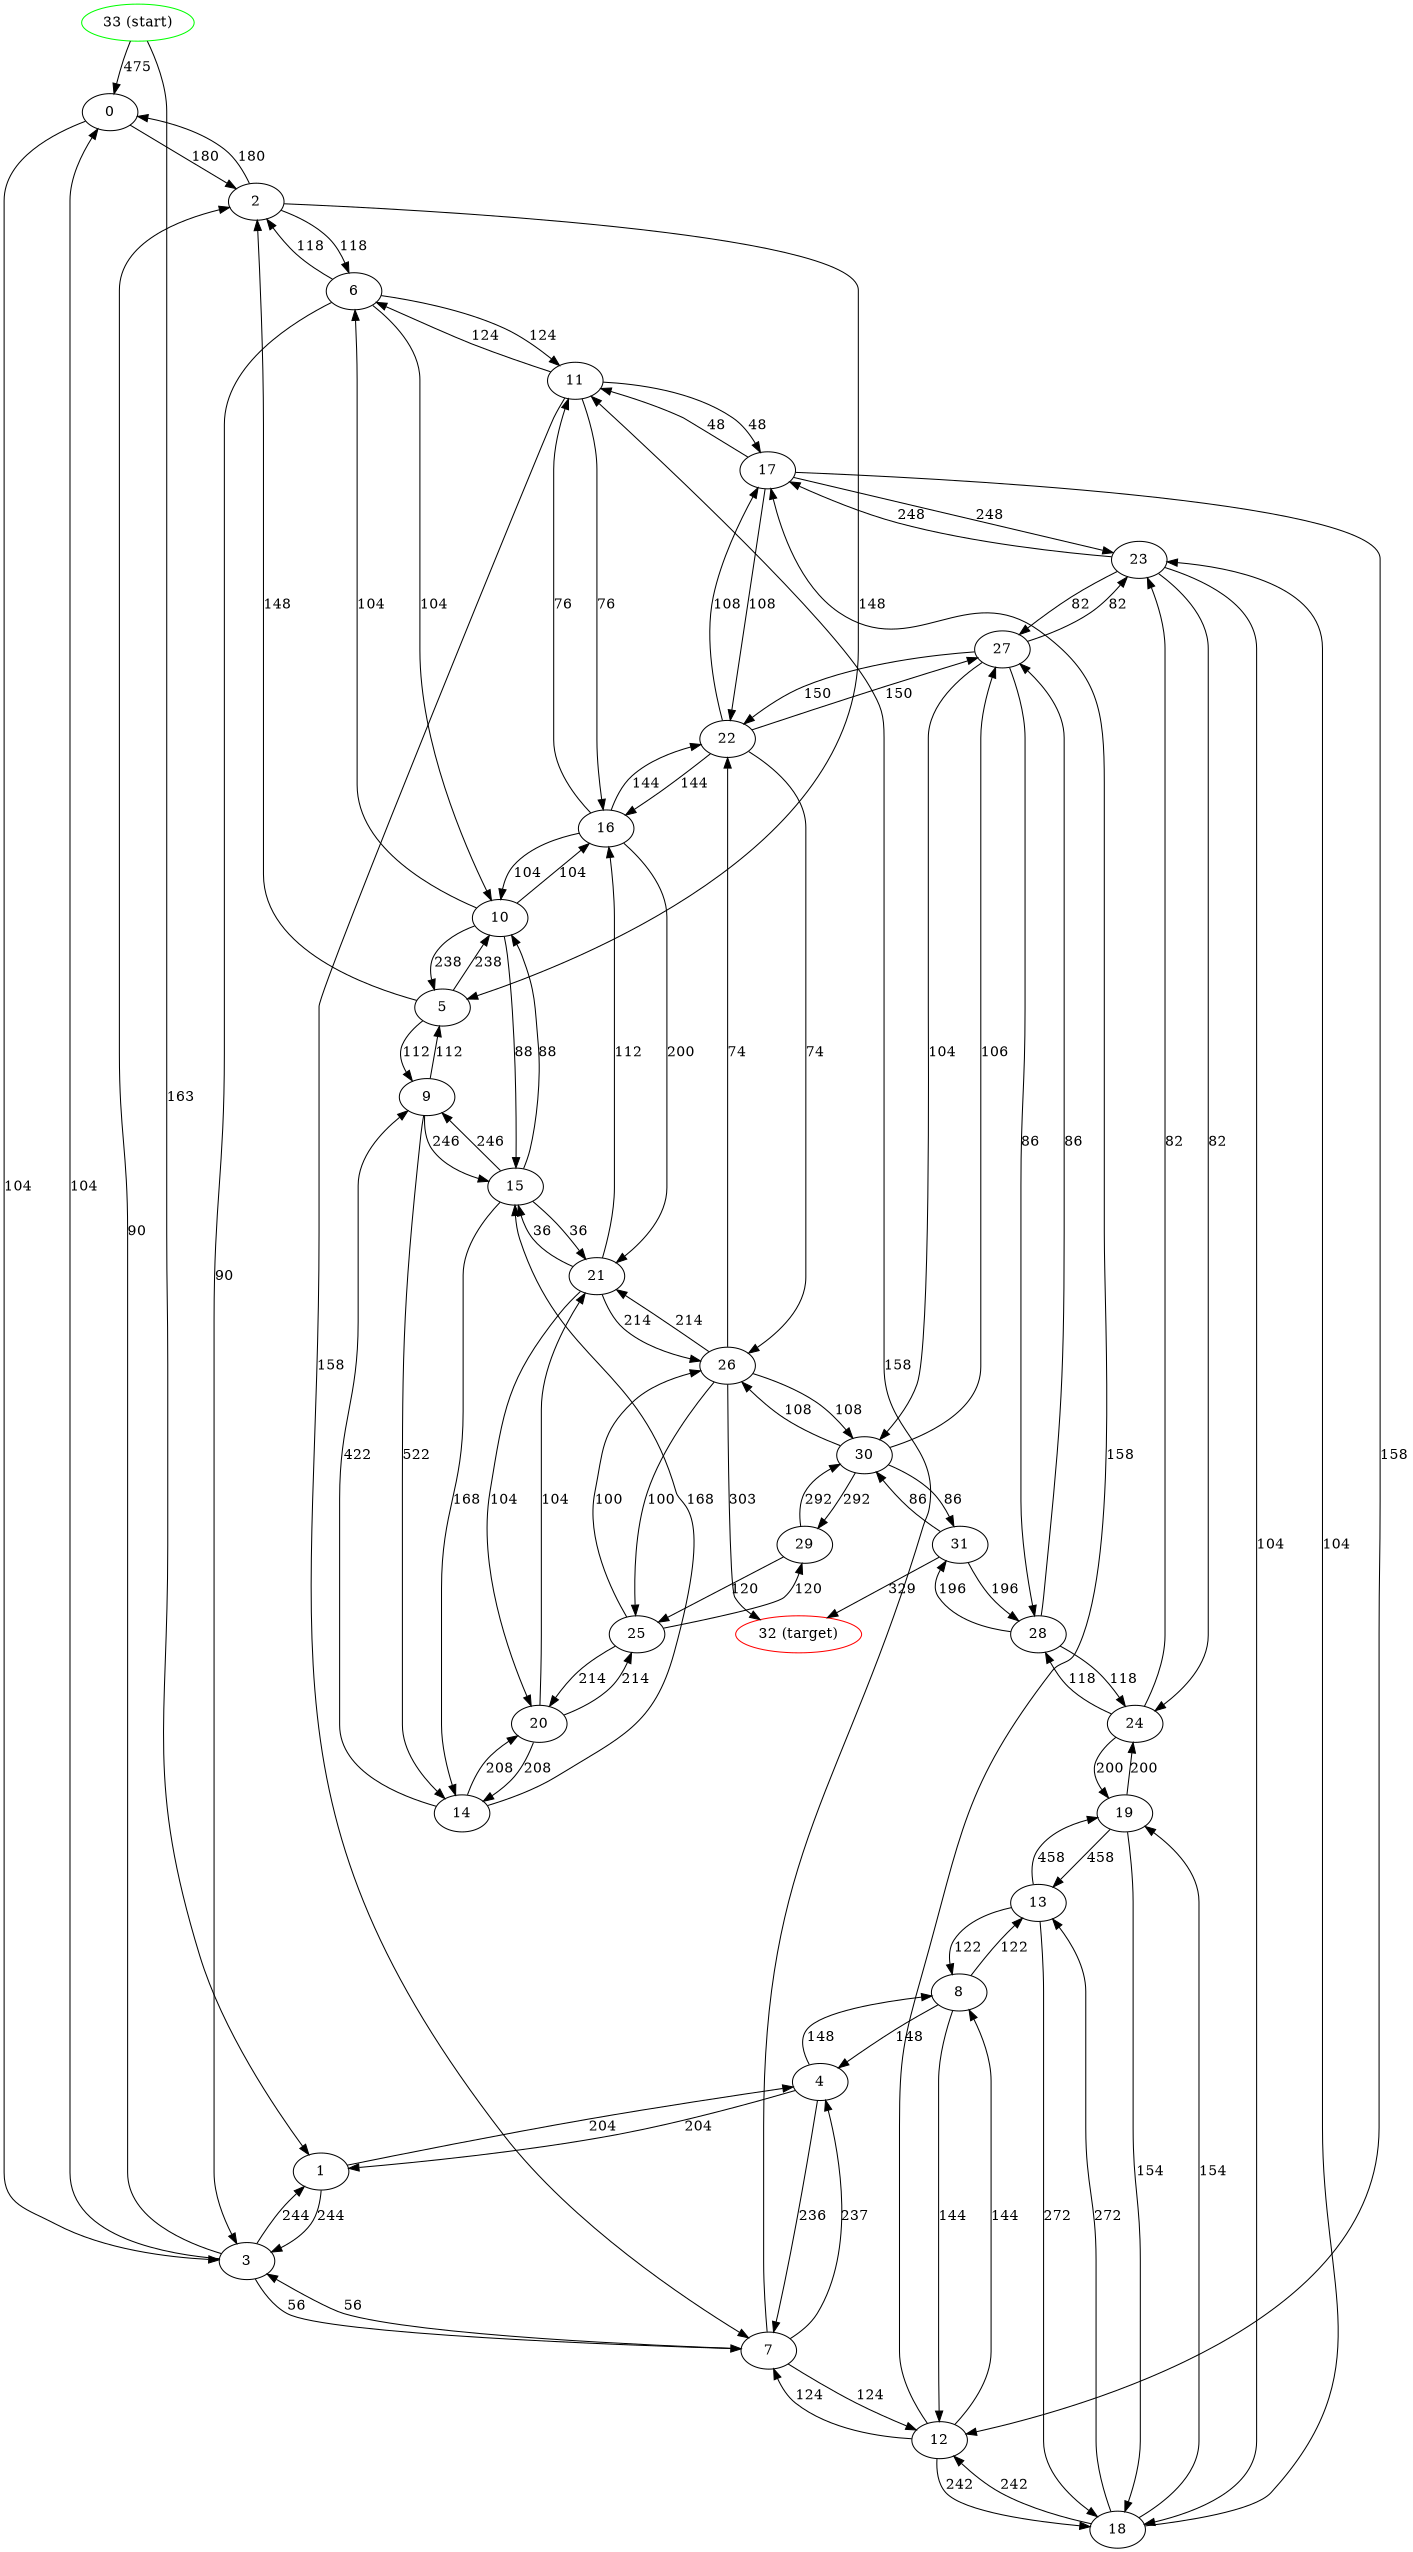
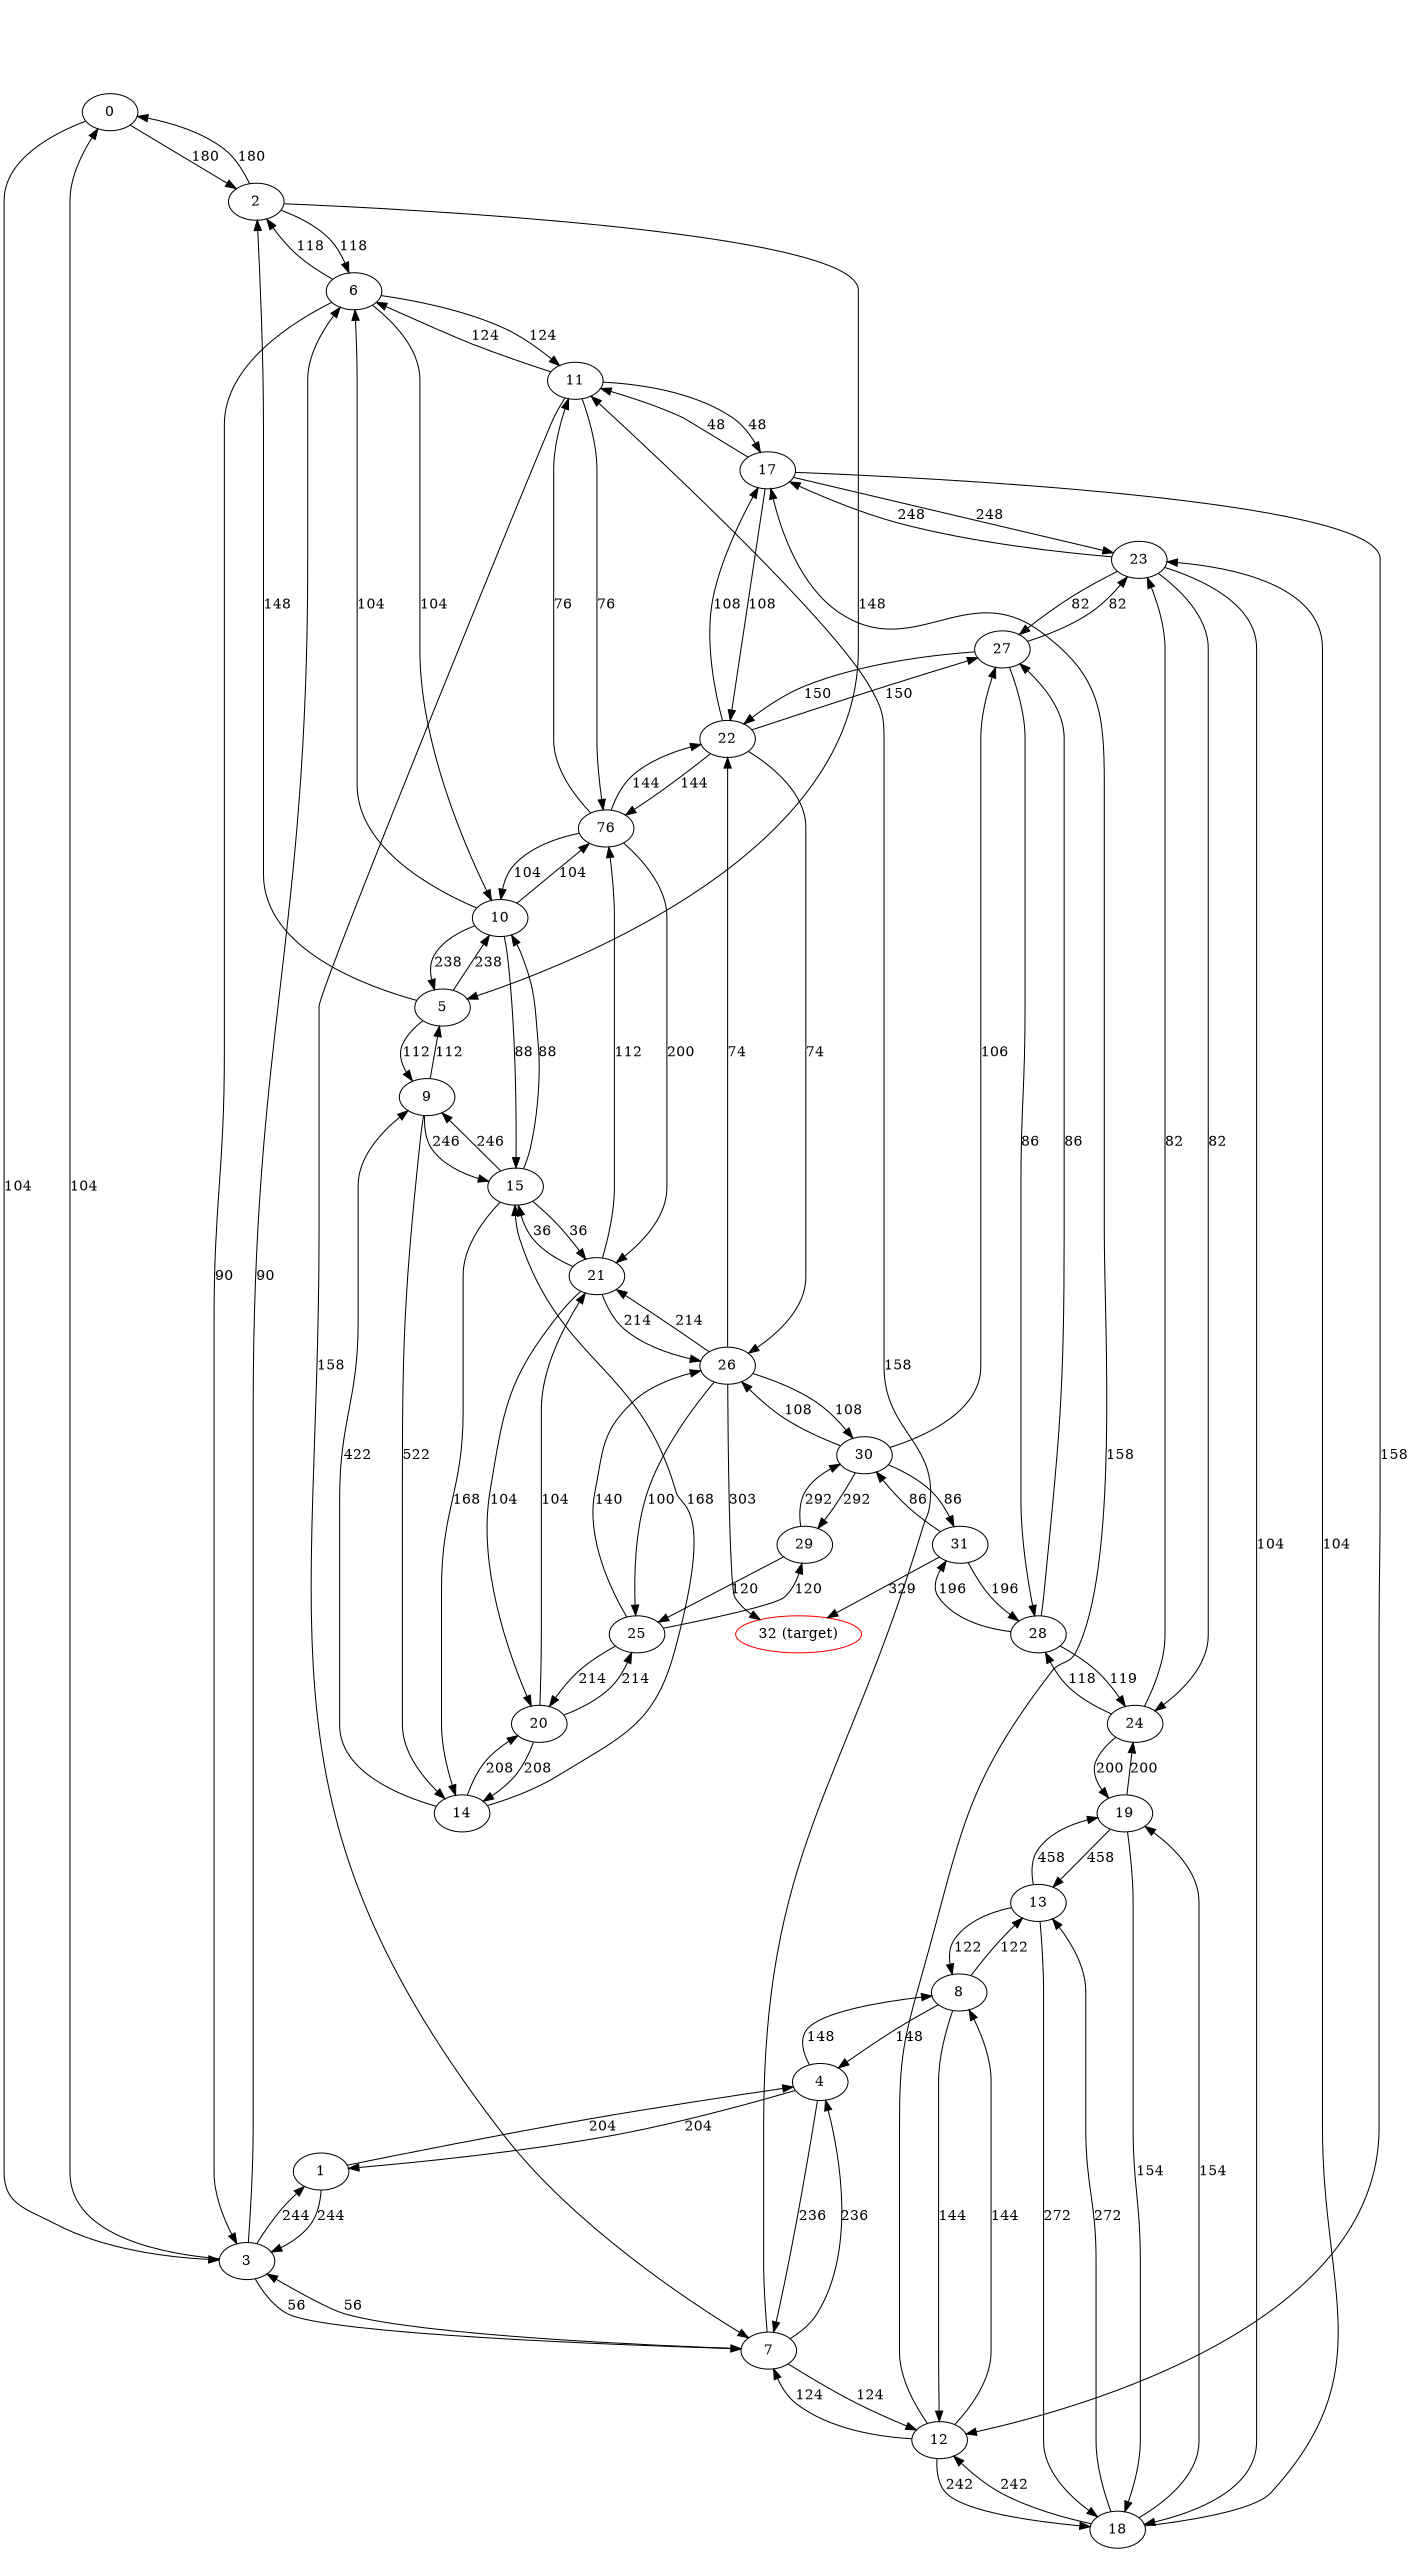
node "33 (start)": removed
node "16": label "16" -> "76"
edge "27" -> "30": removed, label "104"
edge "3" -> "2": now "3" -> "6"
edge "25" -> "26": label "100" -> "140"
edge "28" -> "24": label "118" -> "119"
edge "7" -> "4": label "237" -> "236"
